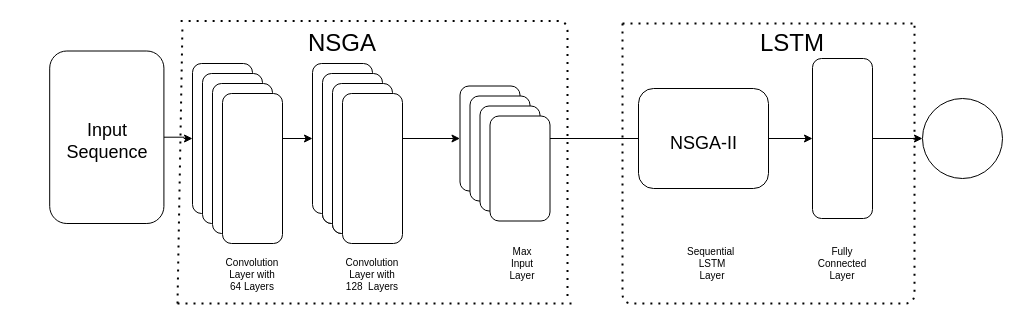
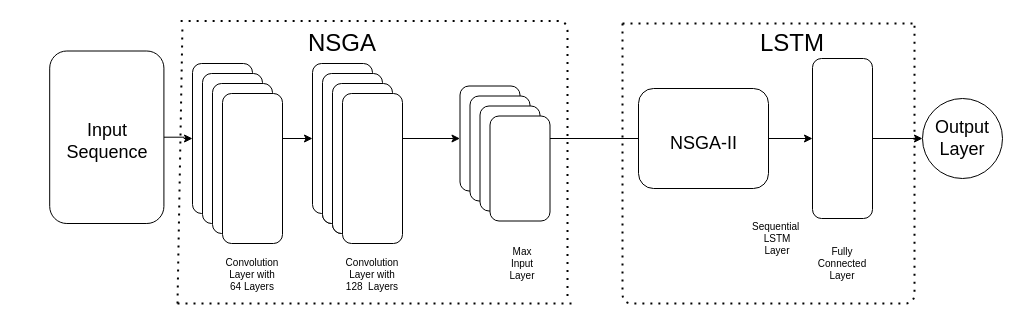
node "Output Layer": added
node "Sequential LSTM Layer": moved (713, 264) -> (778, 239)
